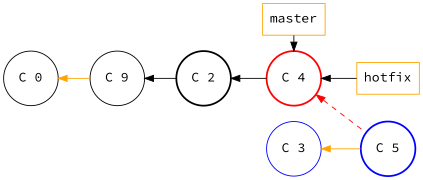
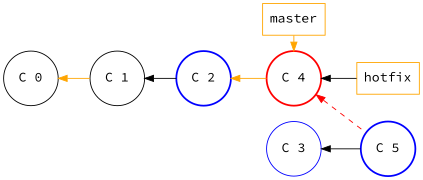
edge "master" -> "C 4": color black -> orange
node "C 9": label "C 9" -> "C 1"
node "C 2": color black -> blue
edge "C 4" -> "C 2": color black -> orange
edge "C 5" -> "C 3": color orange -> black
